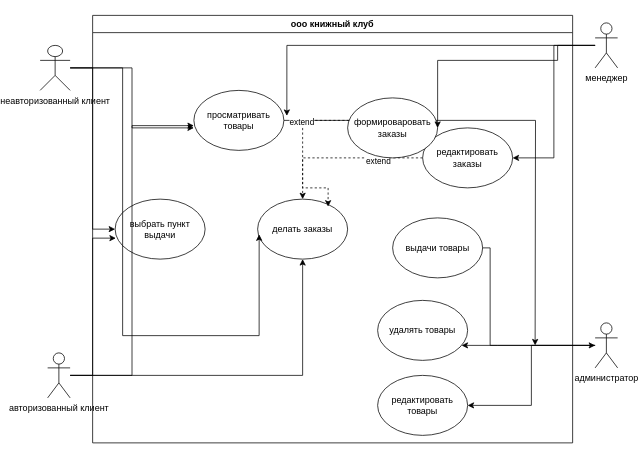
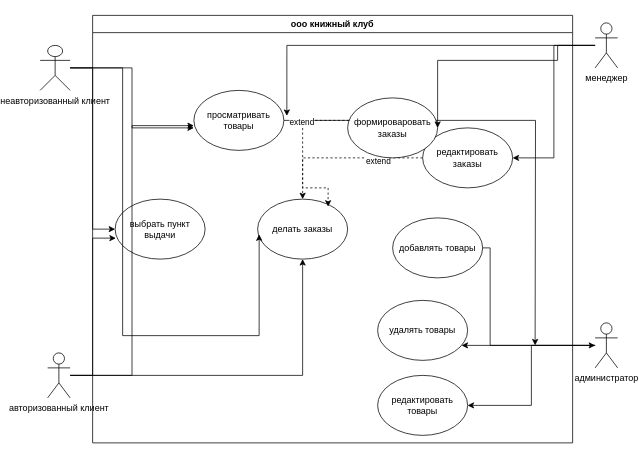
node "выдачи товары": label "выдачи товары" -> "добавлять товары"
